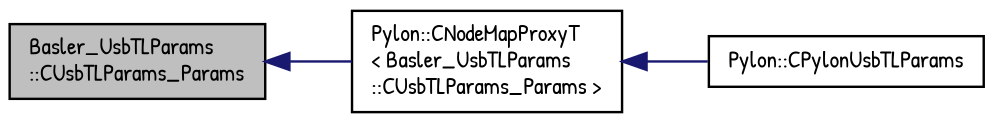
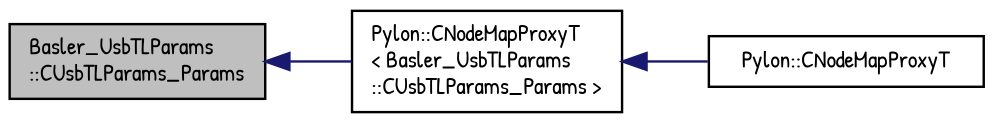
node "Pylon::CPylonUsbTLParams": label "Pylon::CPylonUsbTLParams" -> "Pylon::CNodeMapProxyT"
